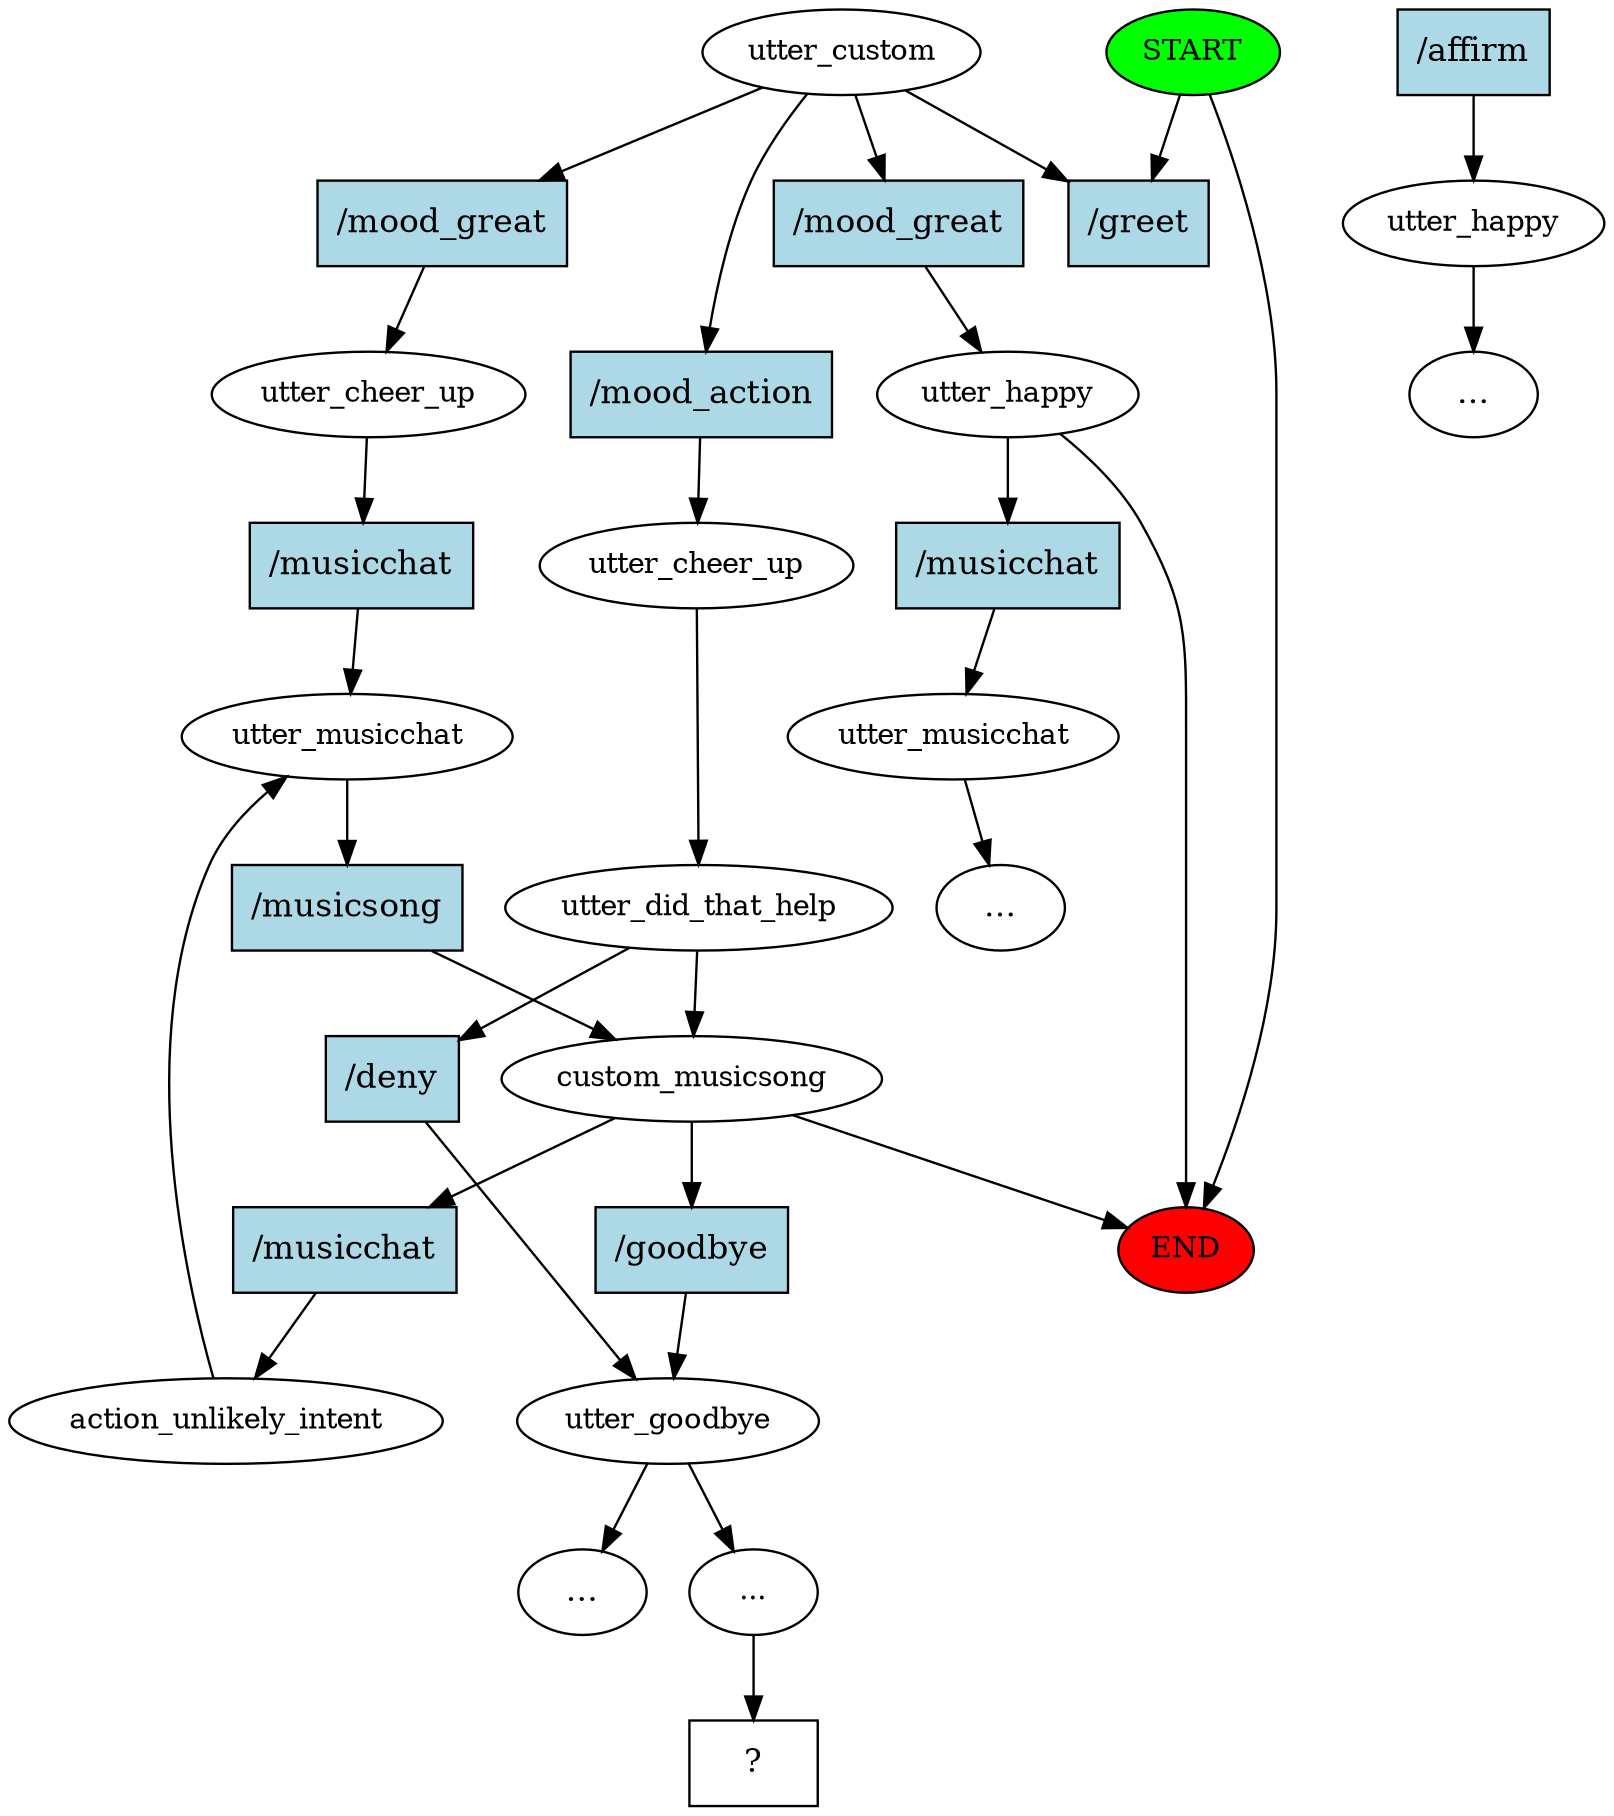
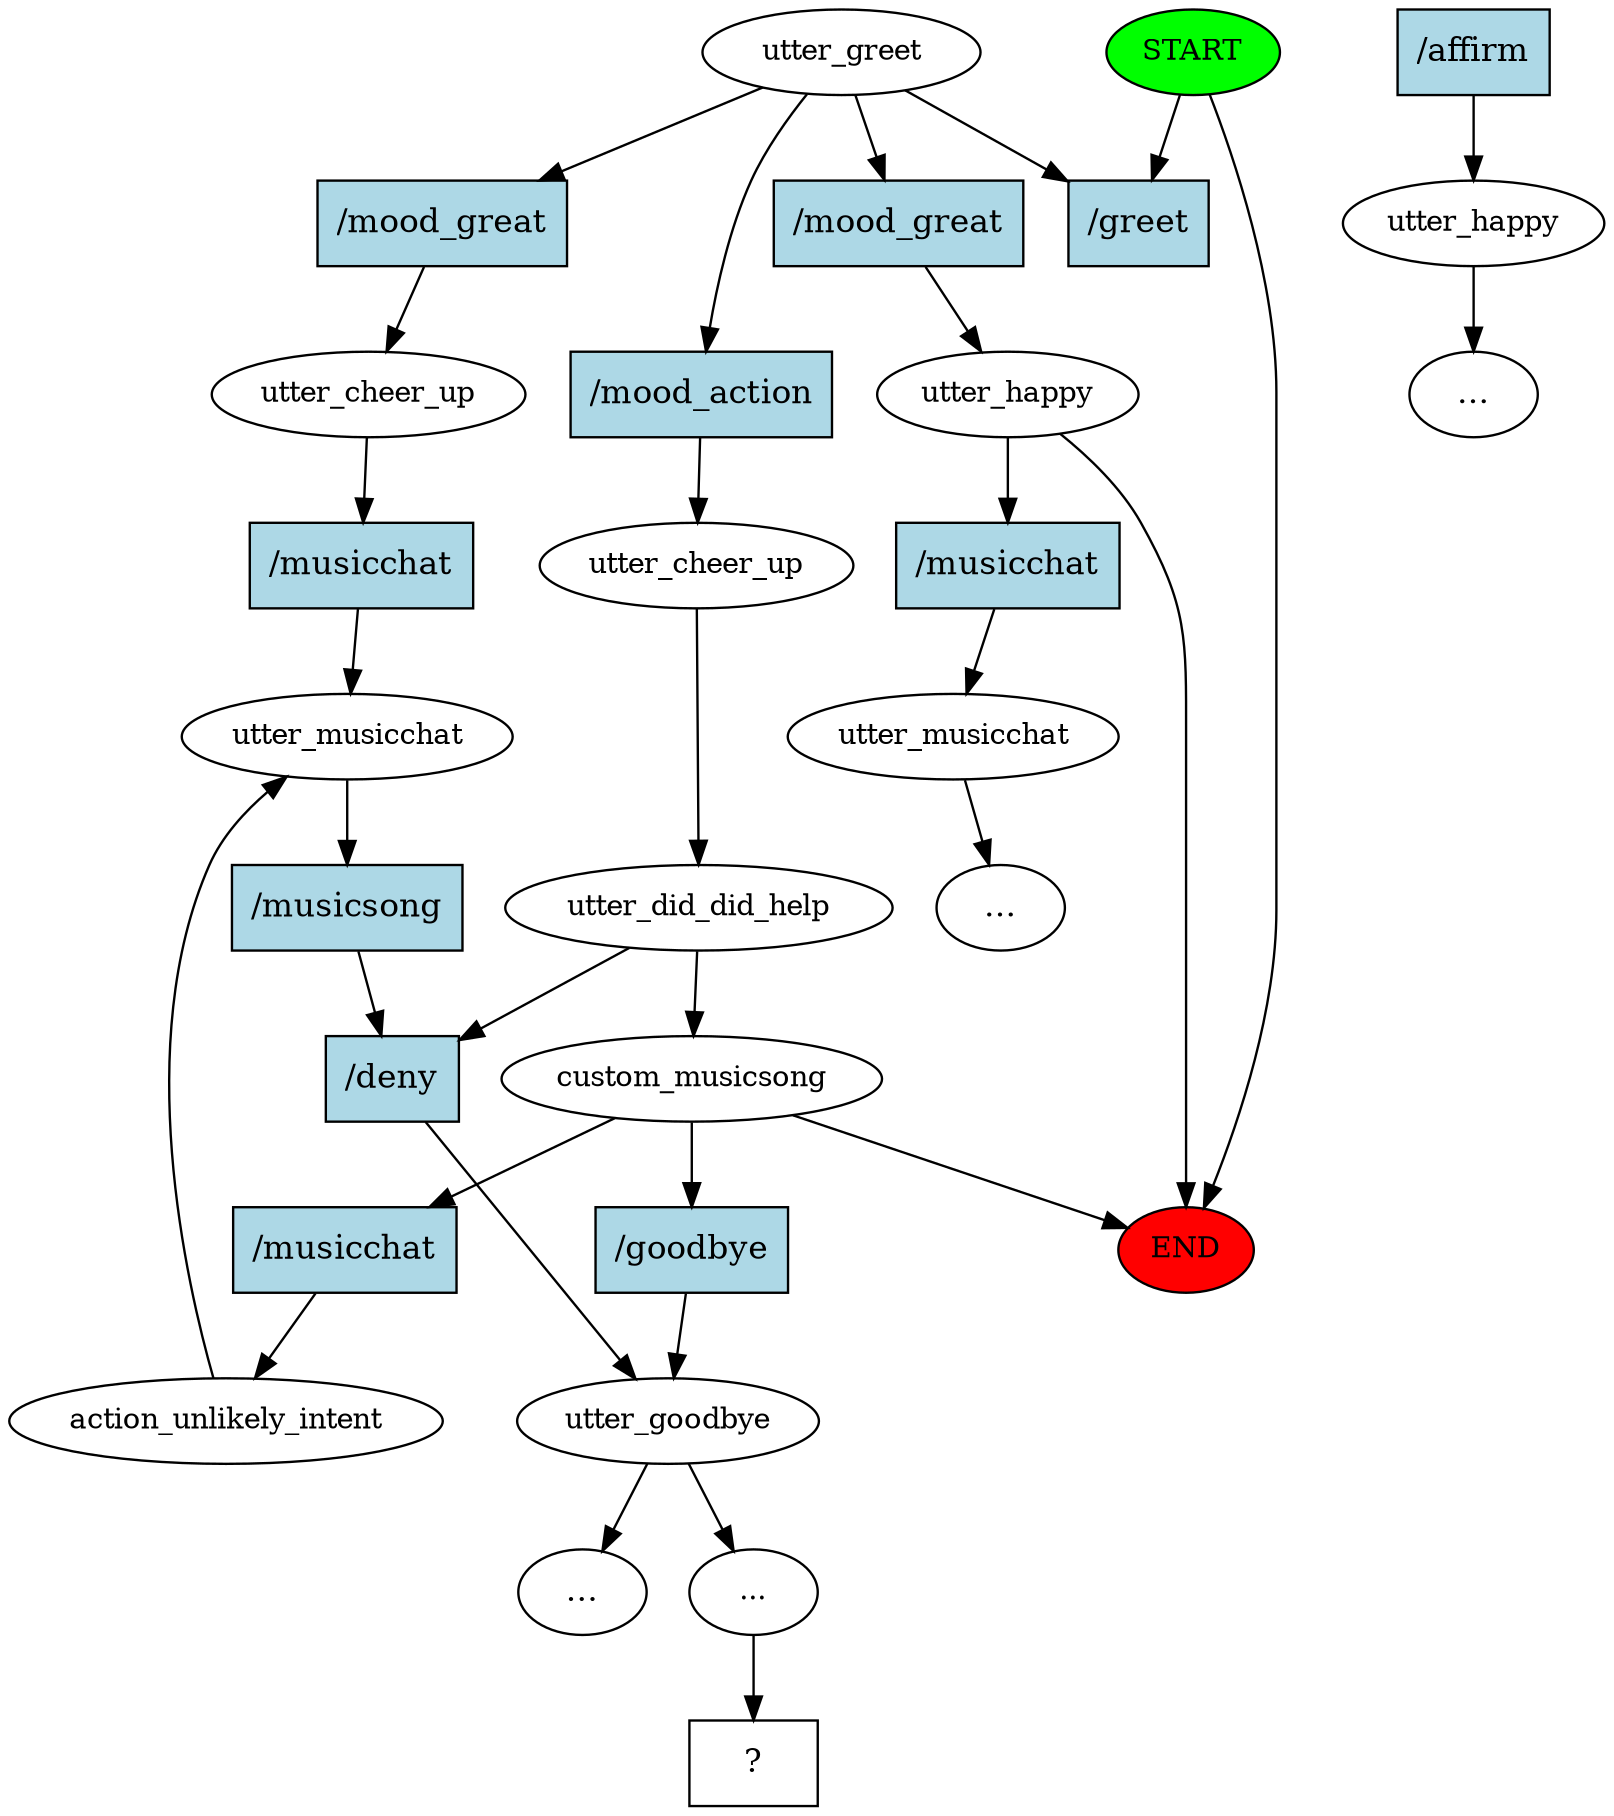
node "utter_custom": label "utter_custom" -> "utter_greet"
node "utter_did_that_help": label "utter_did_that_help" -> "utter_did_did_help"
edge "/musicsong" -> "custom_musicsong": now "/musicsong" -> "/deny"
